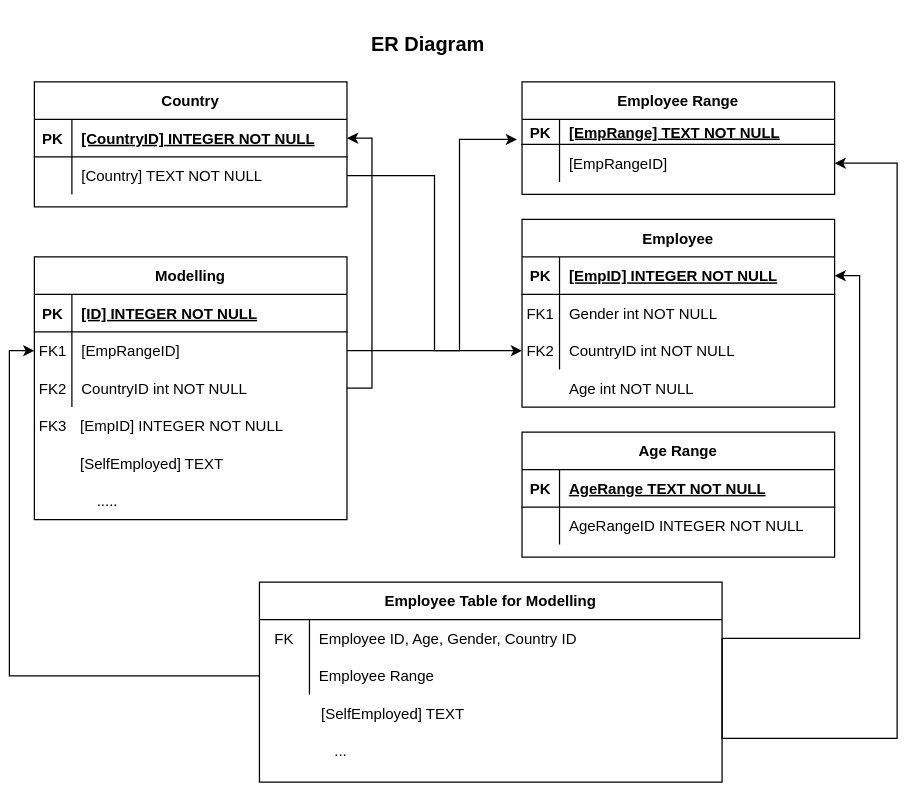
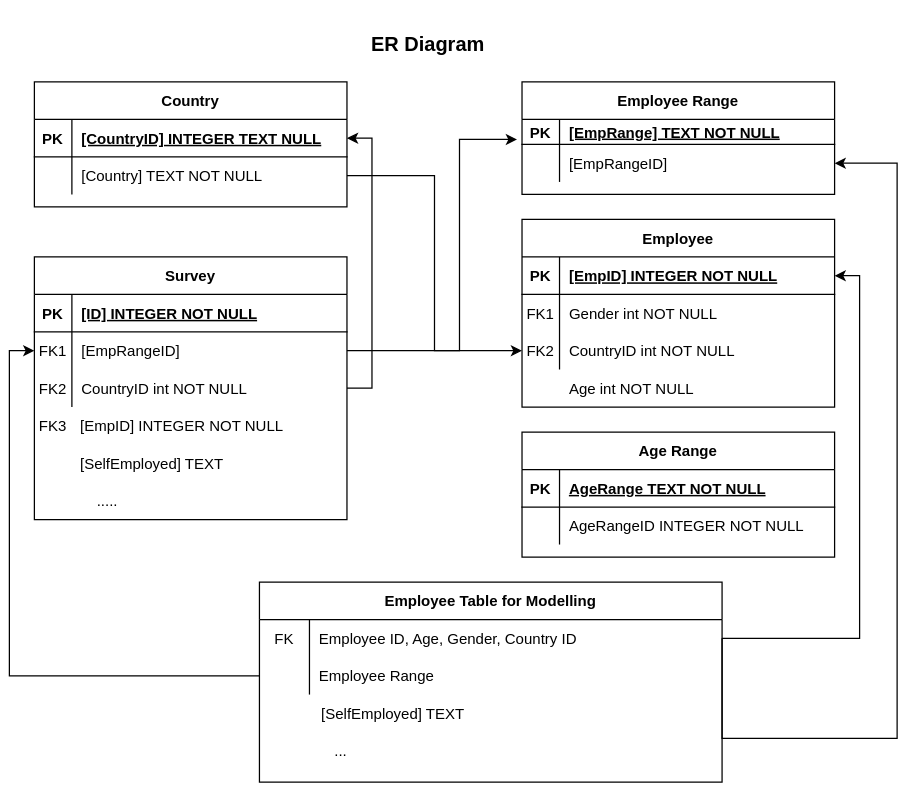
node "[CountryID] INTEGER NOT NULL": label "[CountryID] INTEGER NOT NULL" -> "[CountryID] INTEGER TEXT NULL"
node "Modelling": label "Modelling" -> "Survey"
